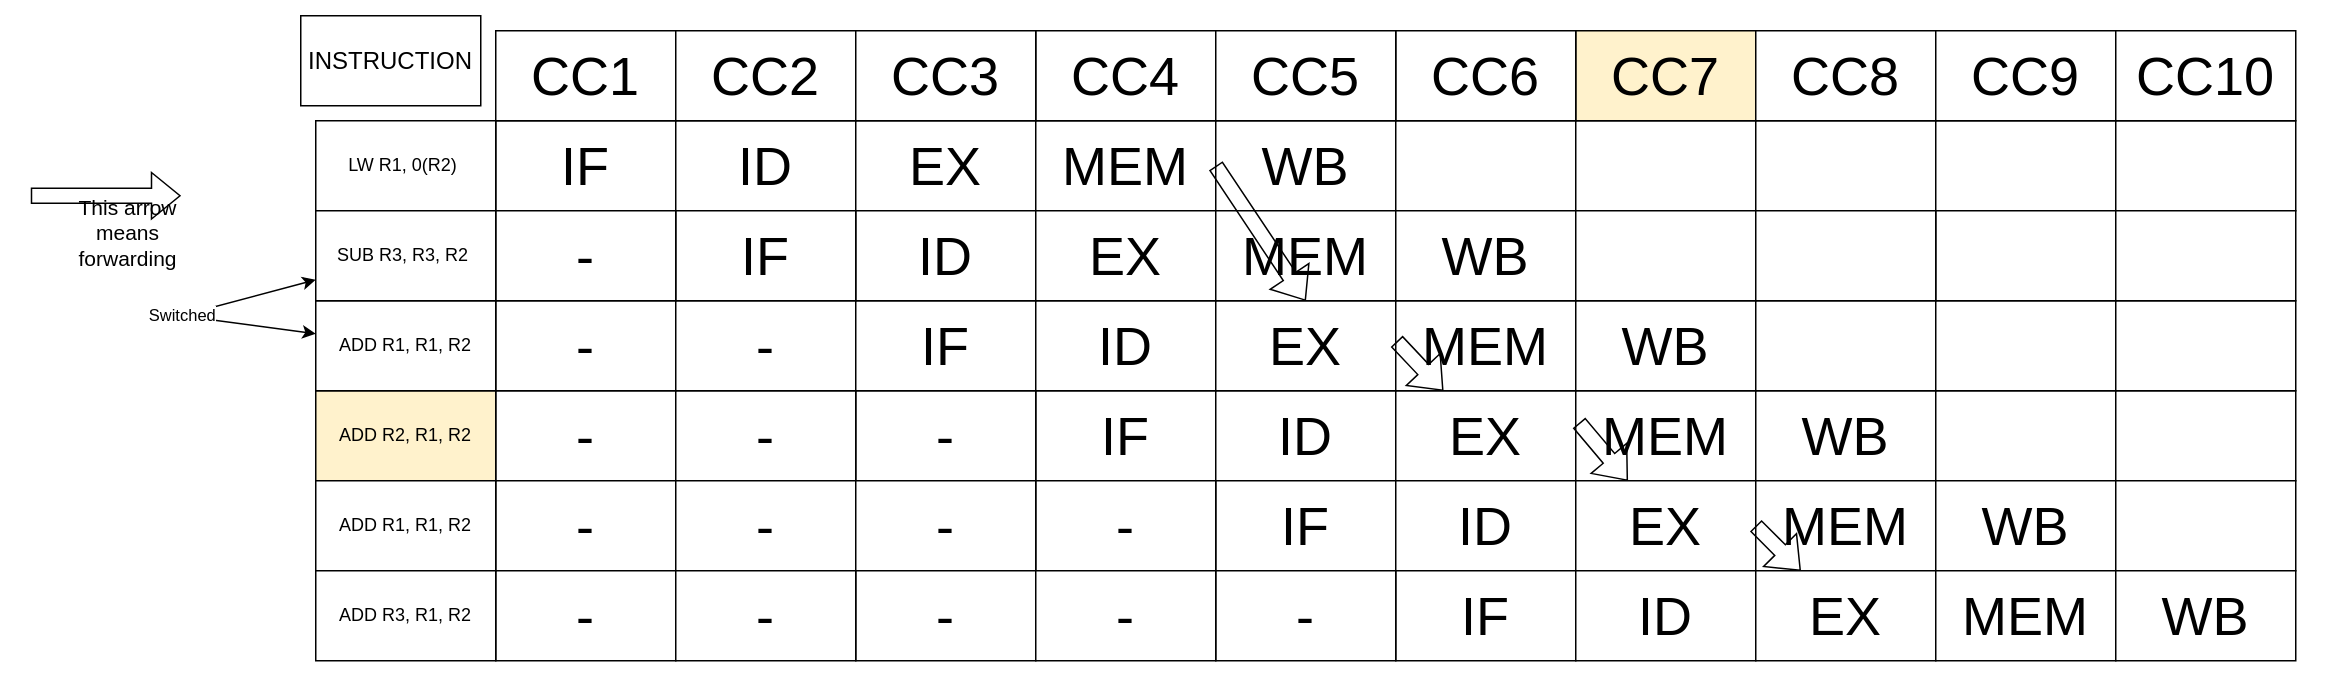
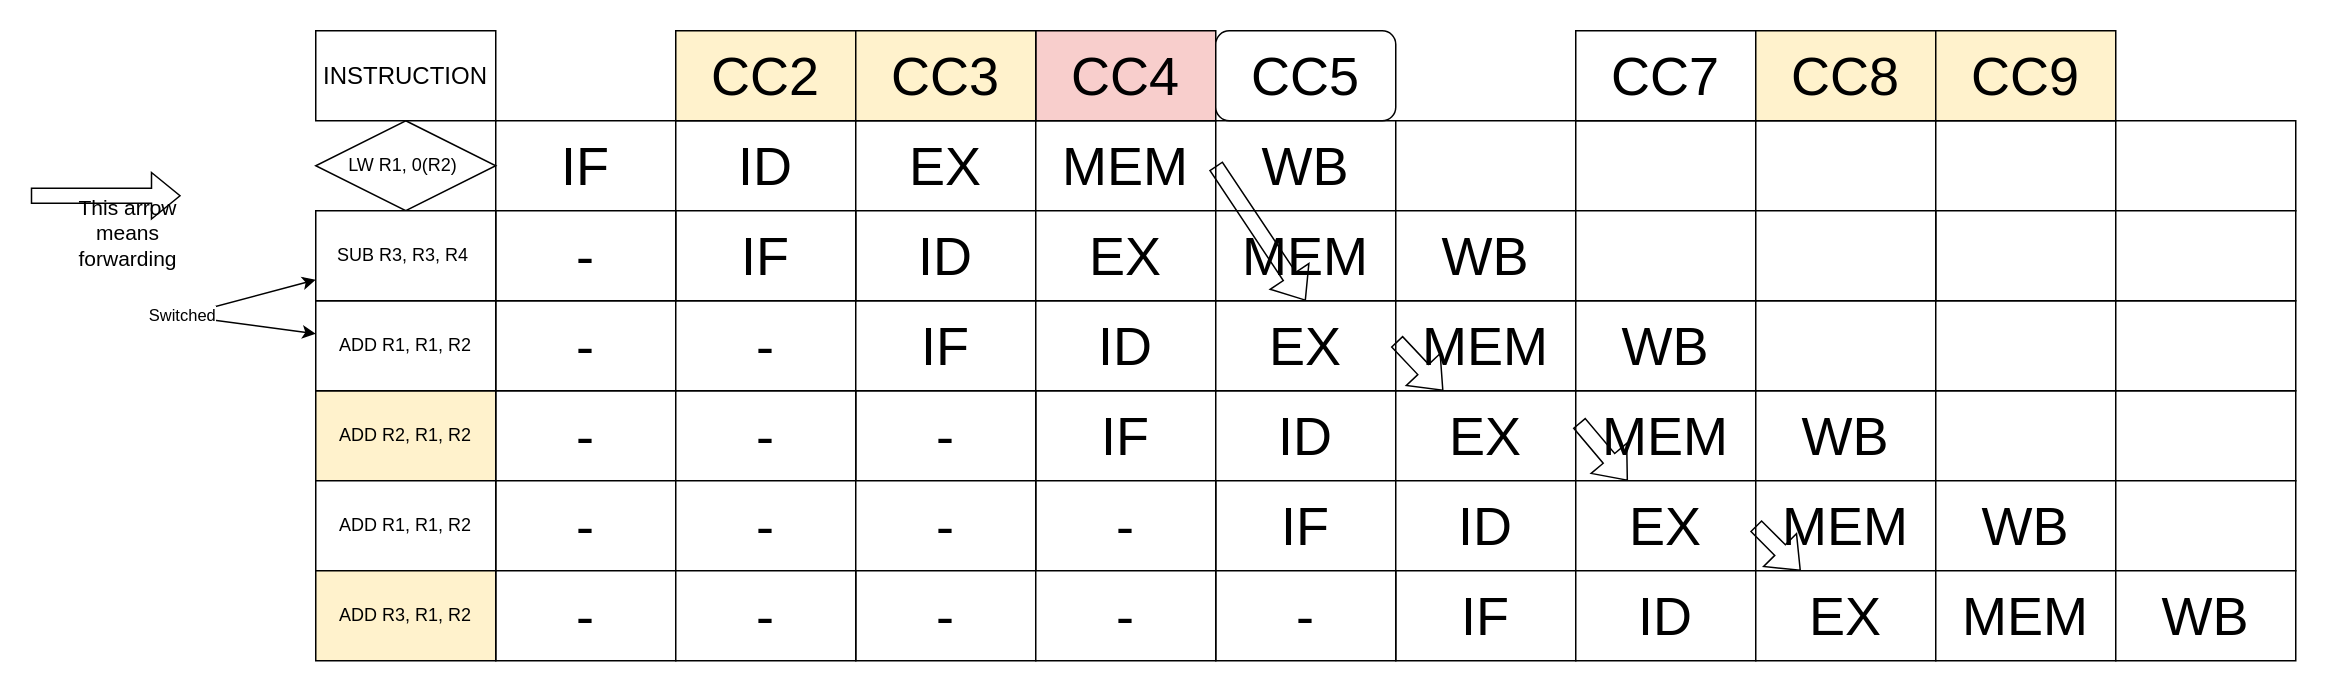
node "INSTRUCTION": moved (391, 61) -> (406, 76)
node "CC1": removed
node "CC2": fillcolor #ffffff -> #fff2cc
node "CC3": fillcolor #ffffff -> #fff2cc
node "CC4": fillcolor #ffffff -> #f8cecc
node "CC5": shape rectangle -> rounded rectangle
node "CC6": removed
node "CC7": fillcolor #fff2cc -> #ffffff
node "CC8": fillcolor #ffffff -> #fff2cc
node "CC9": fillcolor #ffffff -> #fff2cc
node "CC10": removed
node "LW R1, 0(R2)": shape rectangle -> diamond
node "SUB R3, R3, R2": label "SUB R3, R3, R2" -> "SUB R3, R3, R4"
node "ADD R3, R1, R2": fillcolor #ffffff -> #fff2cc
